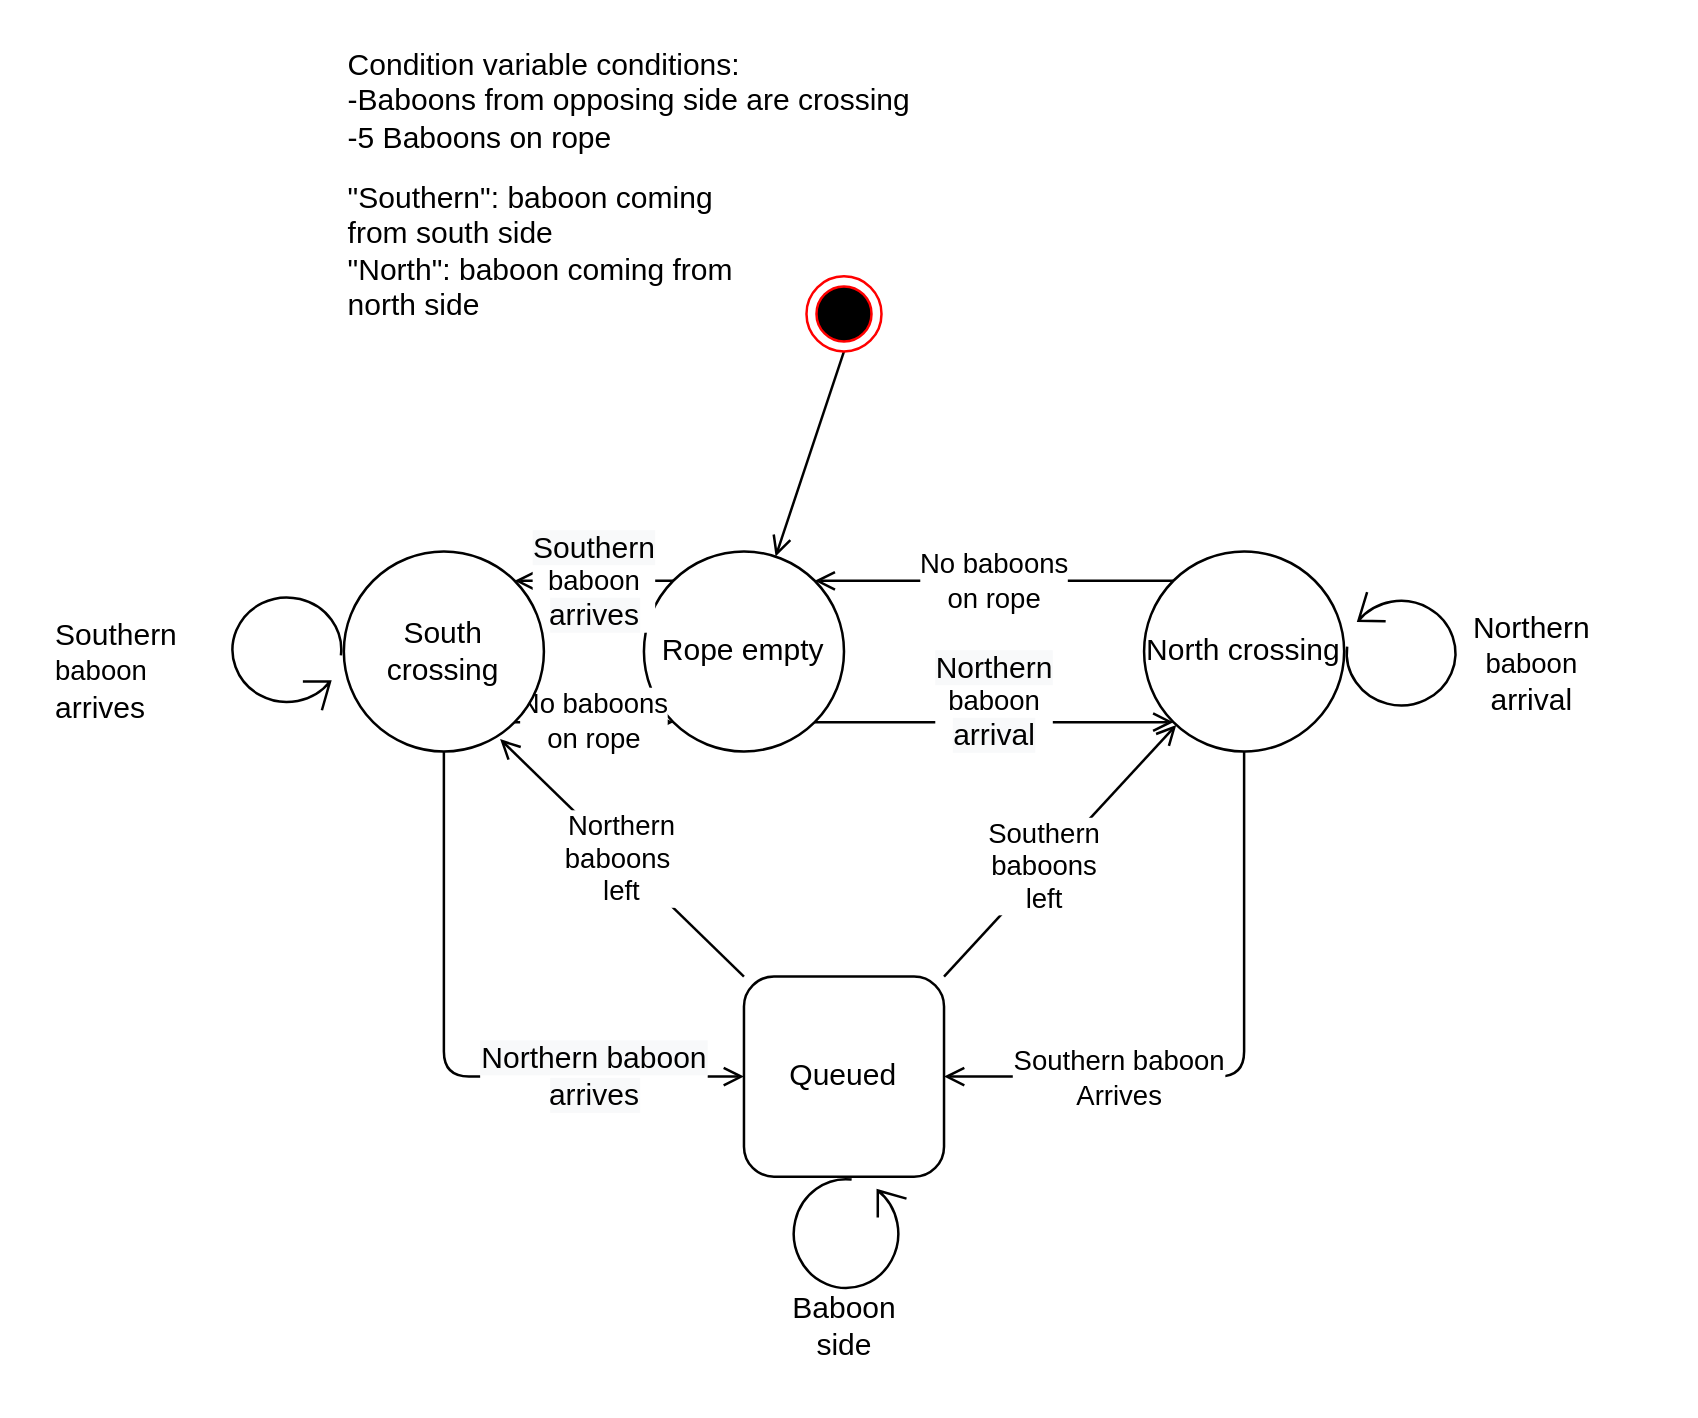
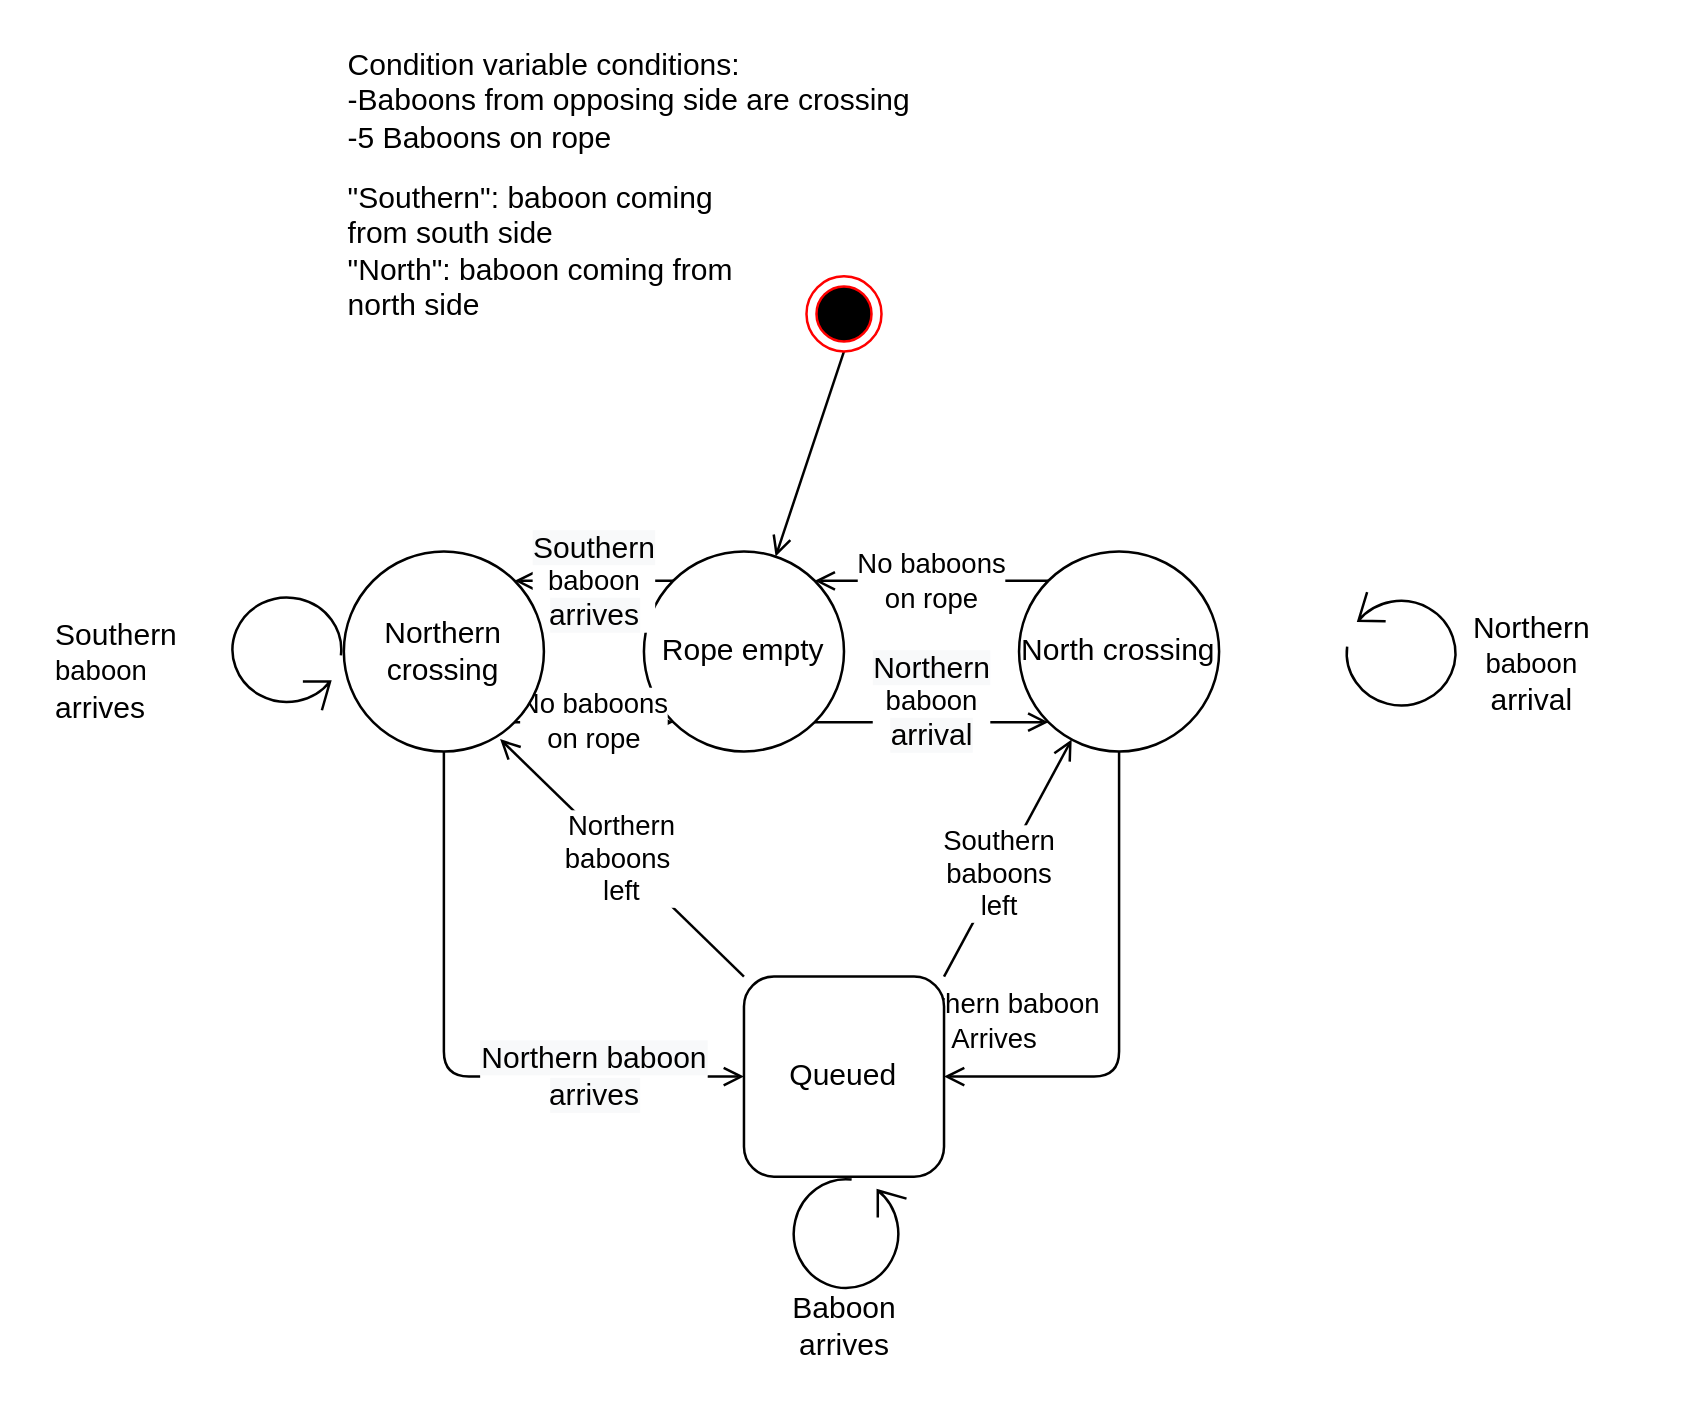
node "South crossing": label "South crossing" -> "Northern crossing"
node "North crossing": moved (1244, 651) -> (1119, 651)
node "Baboon side": label "Baboon side" -> "Baboon arrives"
